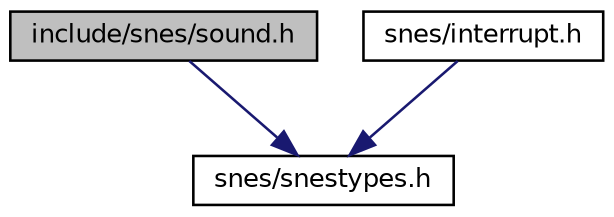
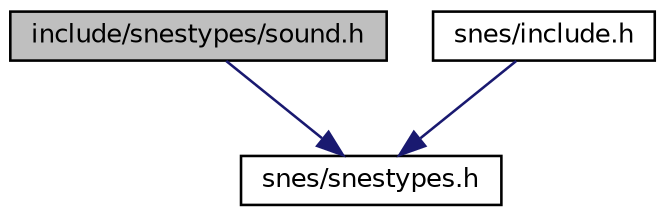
node "include/snes/sound.h": label "include/snes/sound.h" -> "include/snestypes/sound.h"
node "snes/interrupt.h": label "snes/interrupt.h" -> "snes/include.h"
